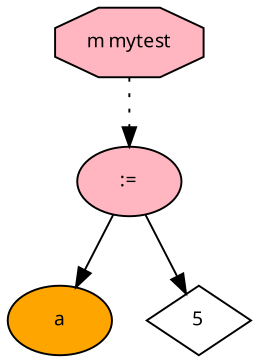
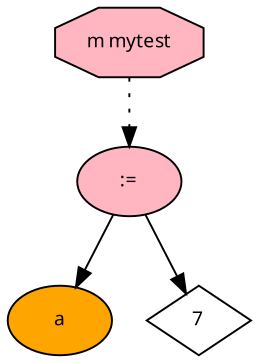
node "5": label "5" -> "7"
